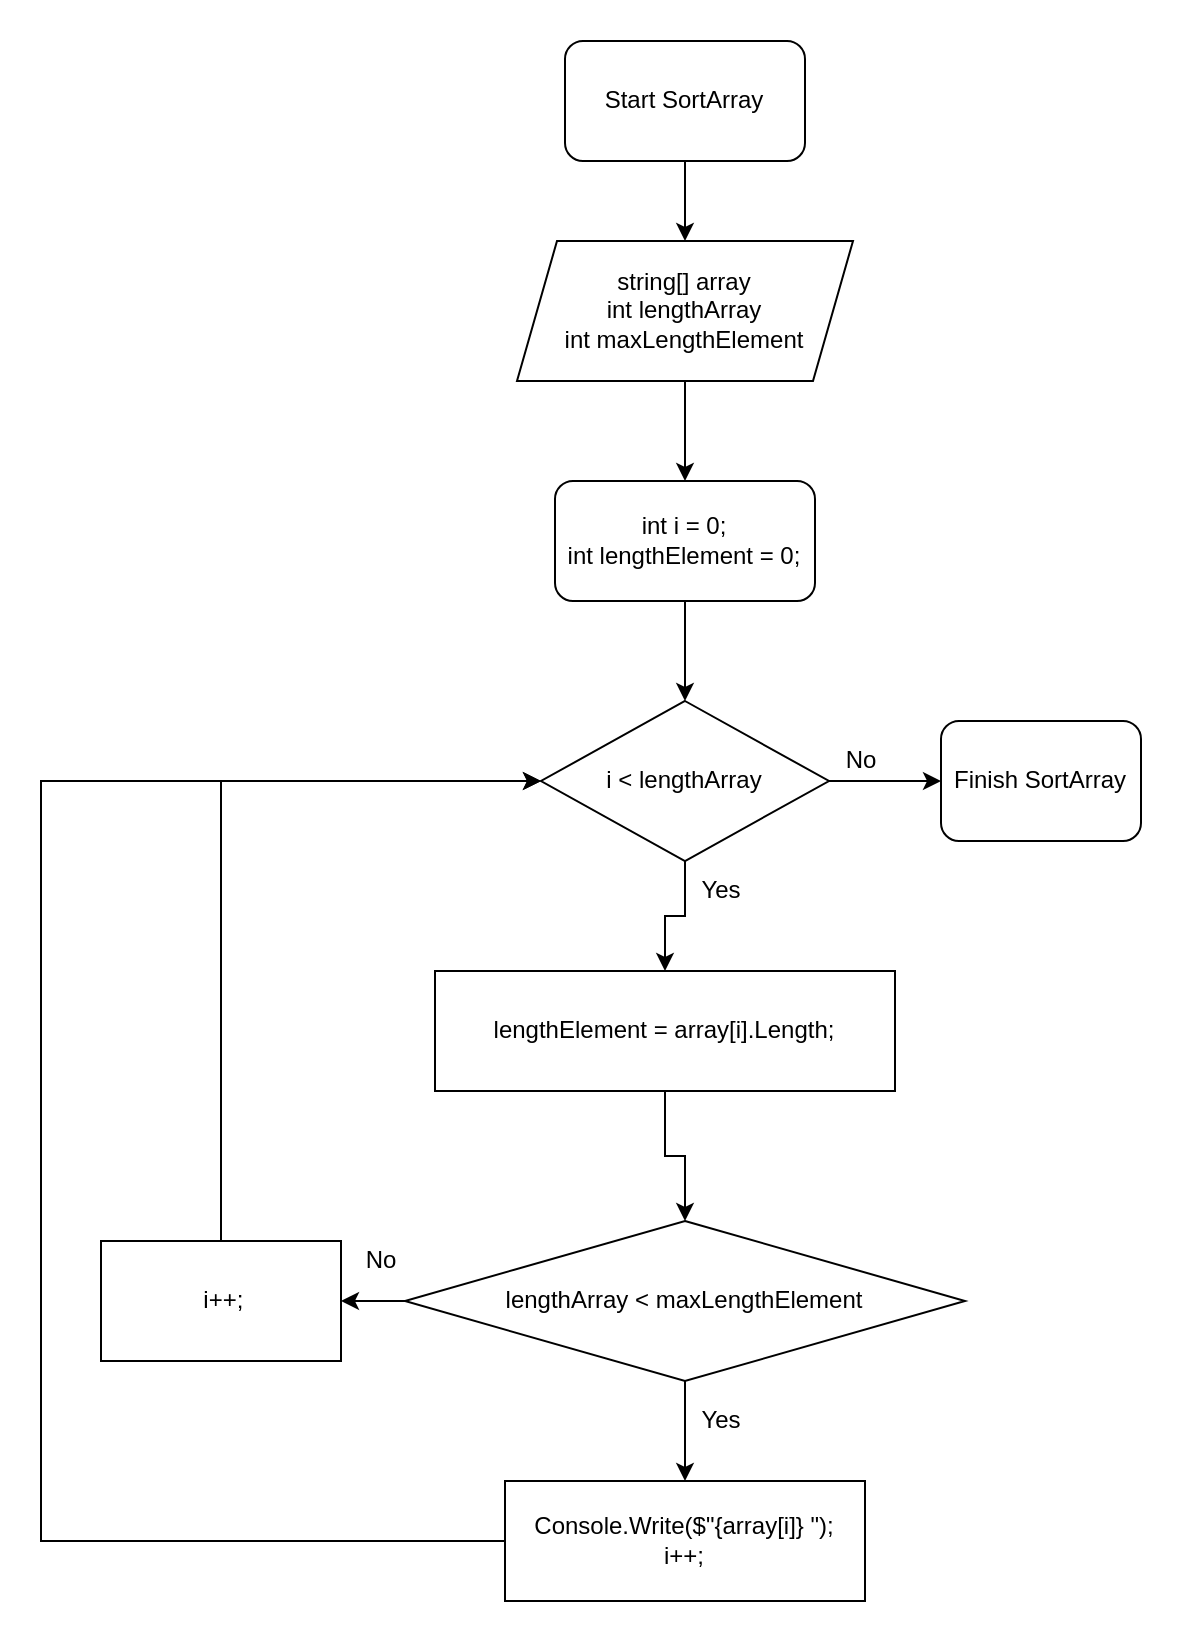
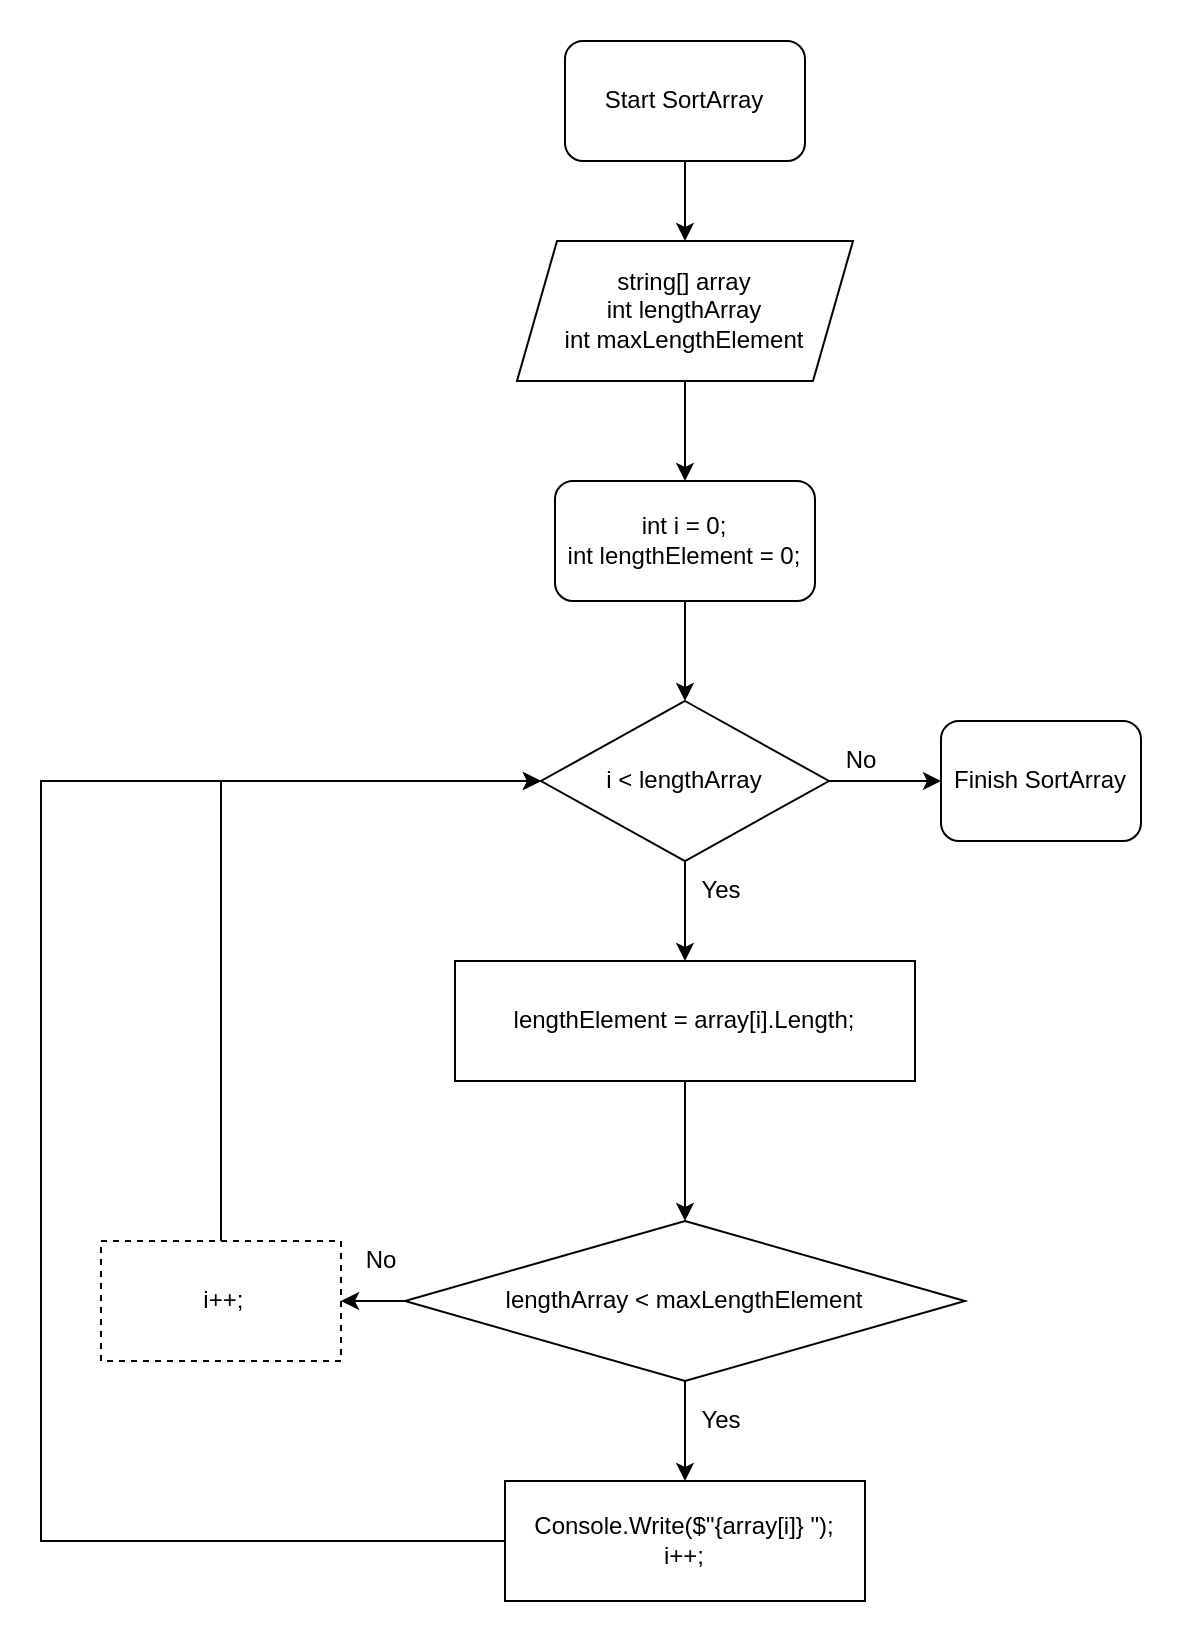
node "lengthElement = array[i].Length;": moved (665, 1031) -> (685, 1021)
node "i++;": style solid -> dashed
